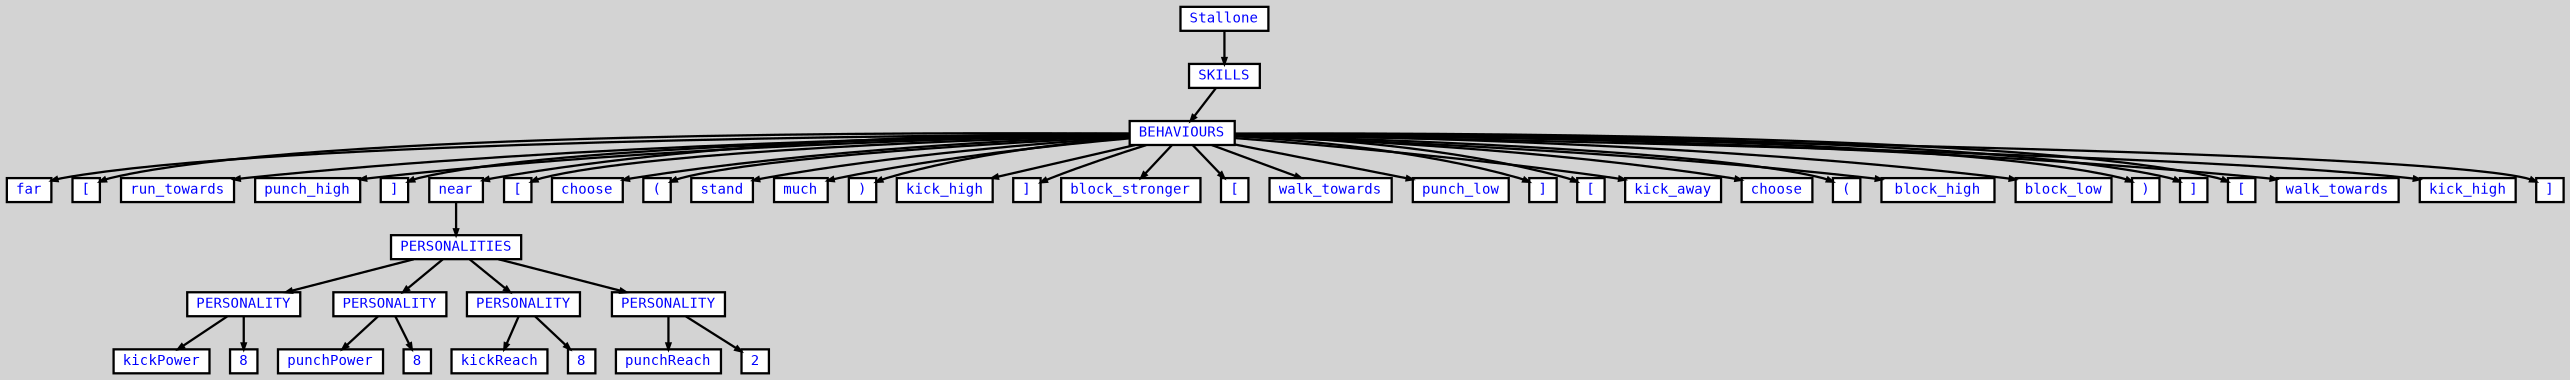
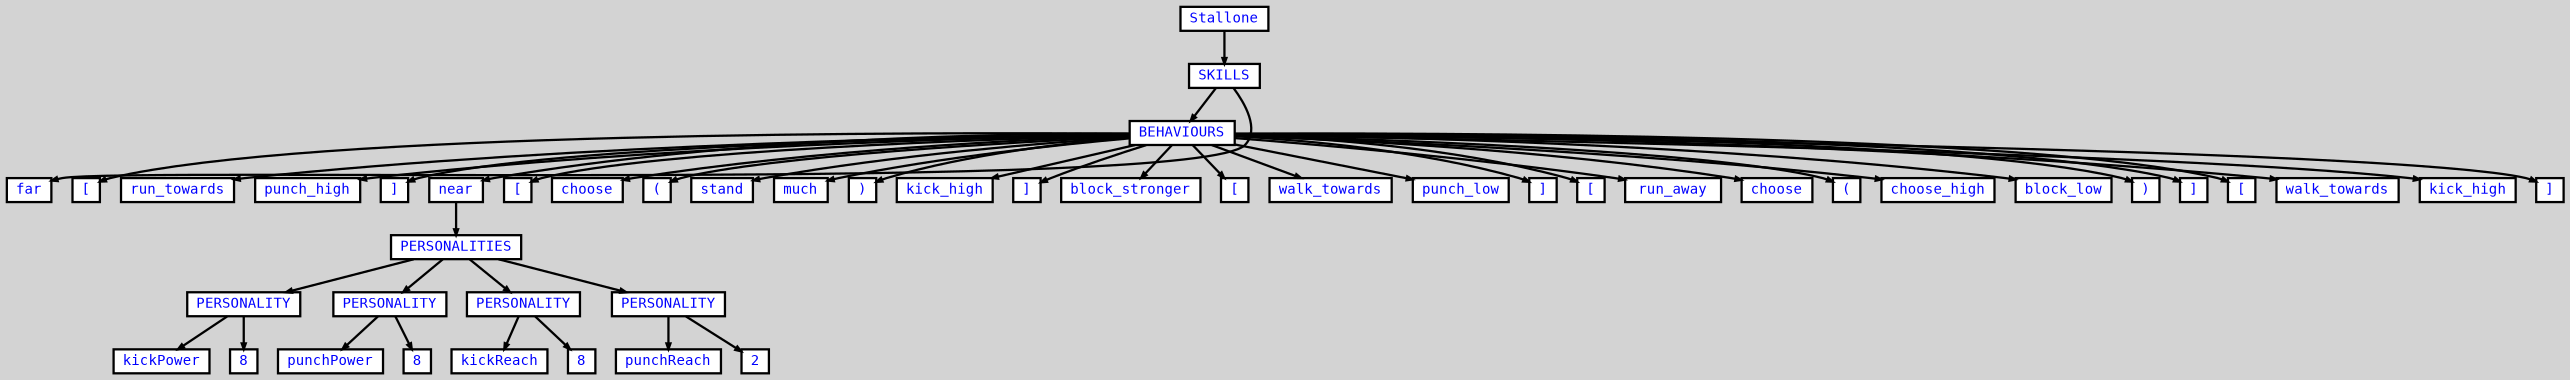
edge "BEHAVIOURS" -> "far": now "SKILLS" -> "far"
node "kick_away": label "kick_away" -> "run_away"
node "block_high": label "block_high" -> "choose_high"
